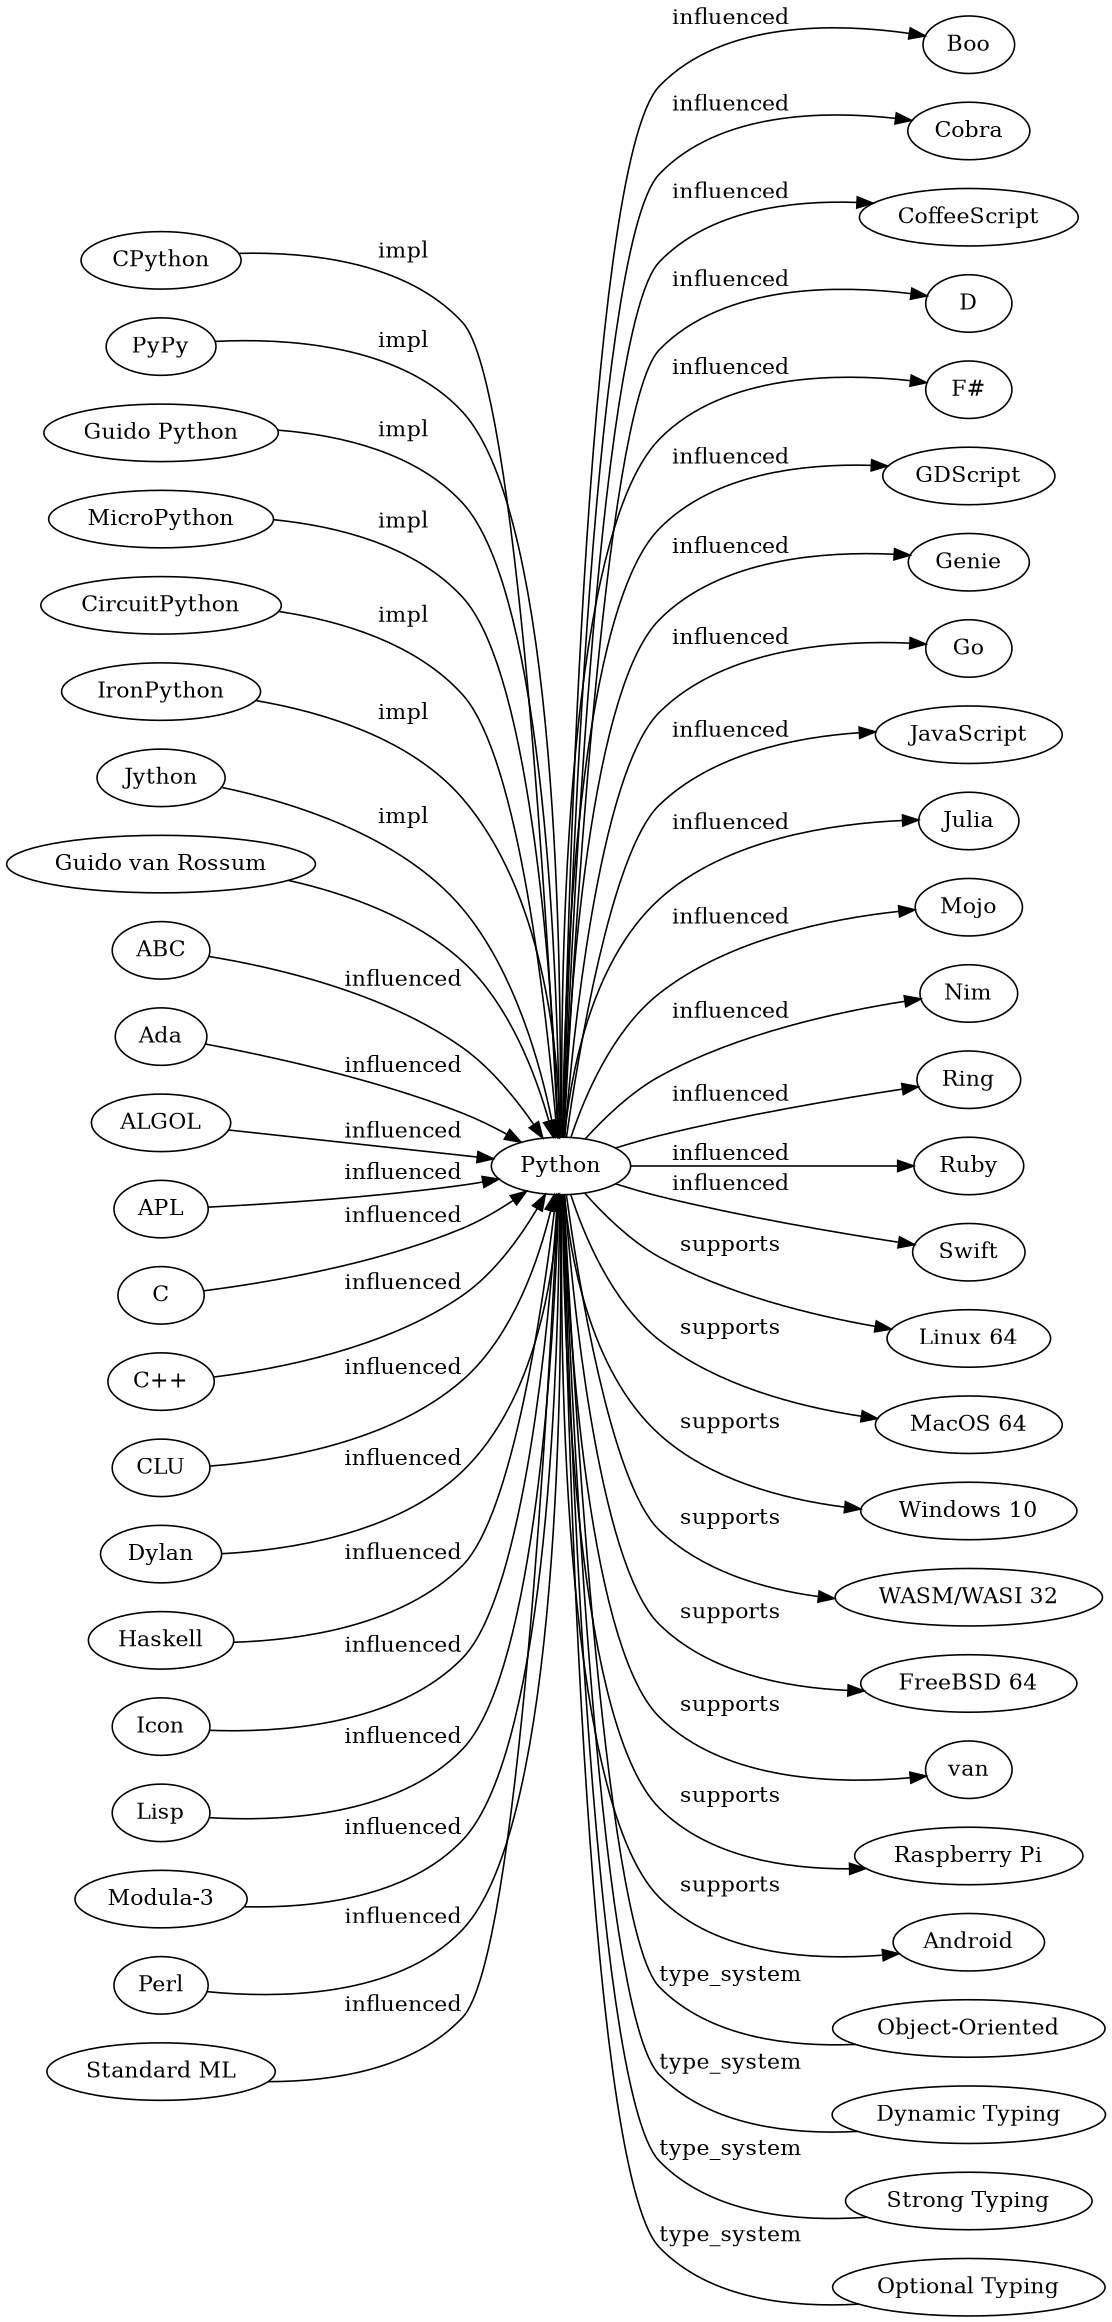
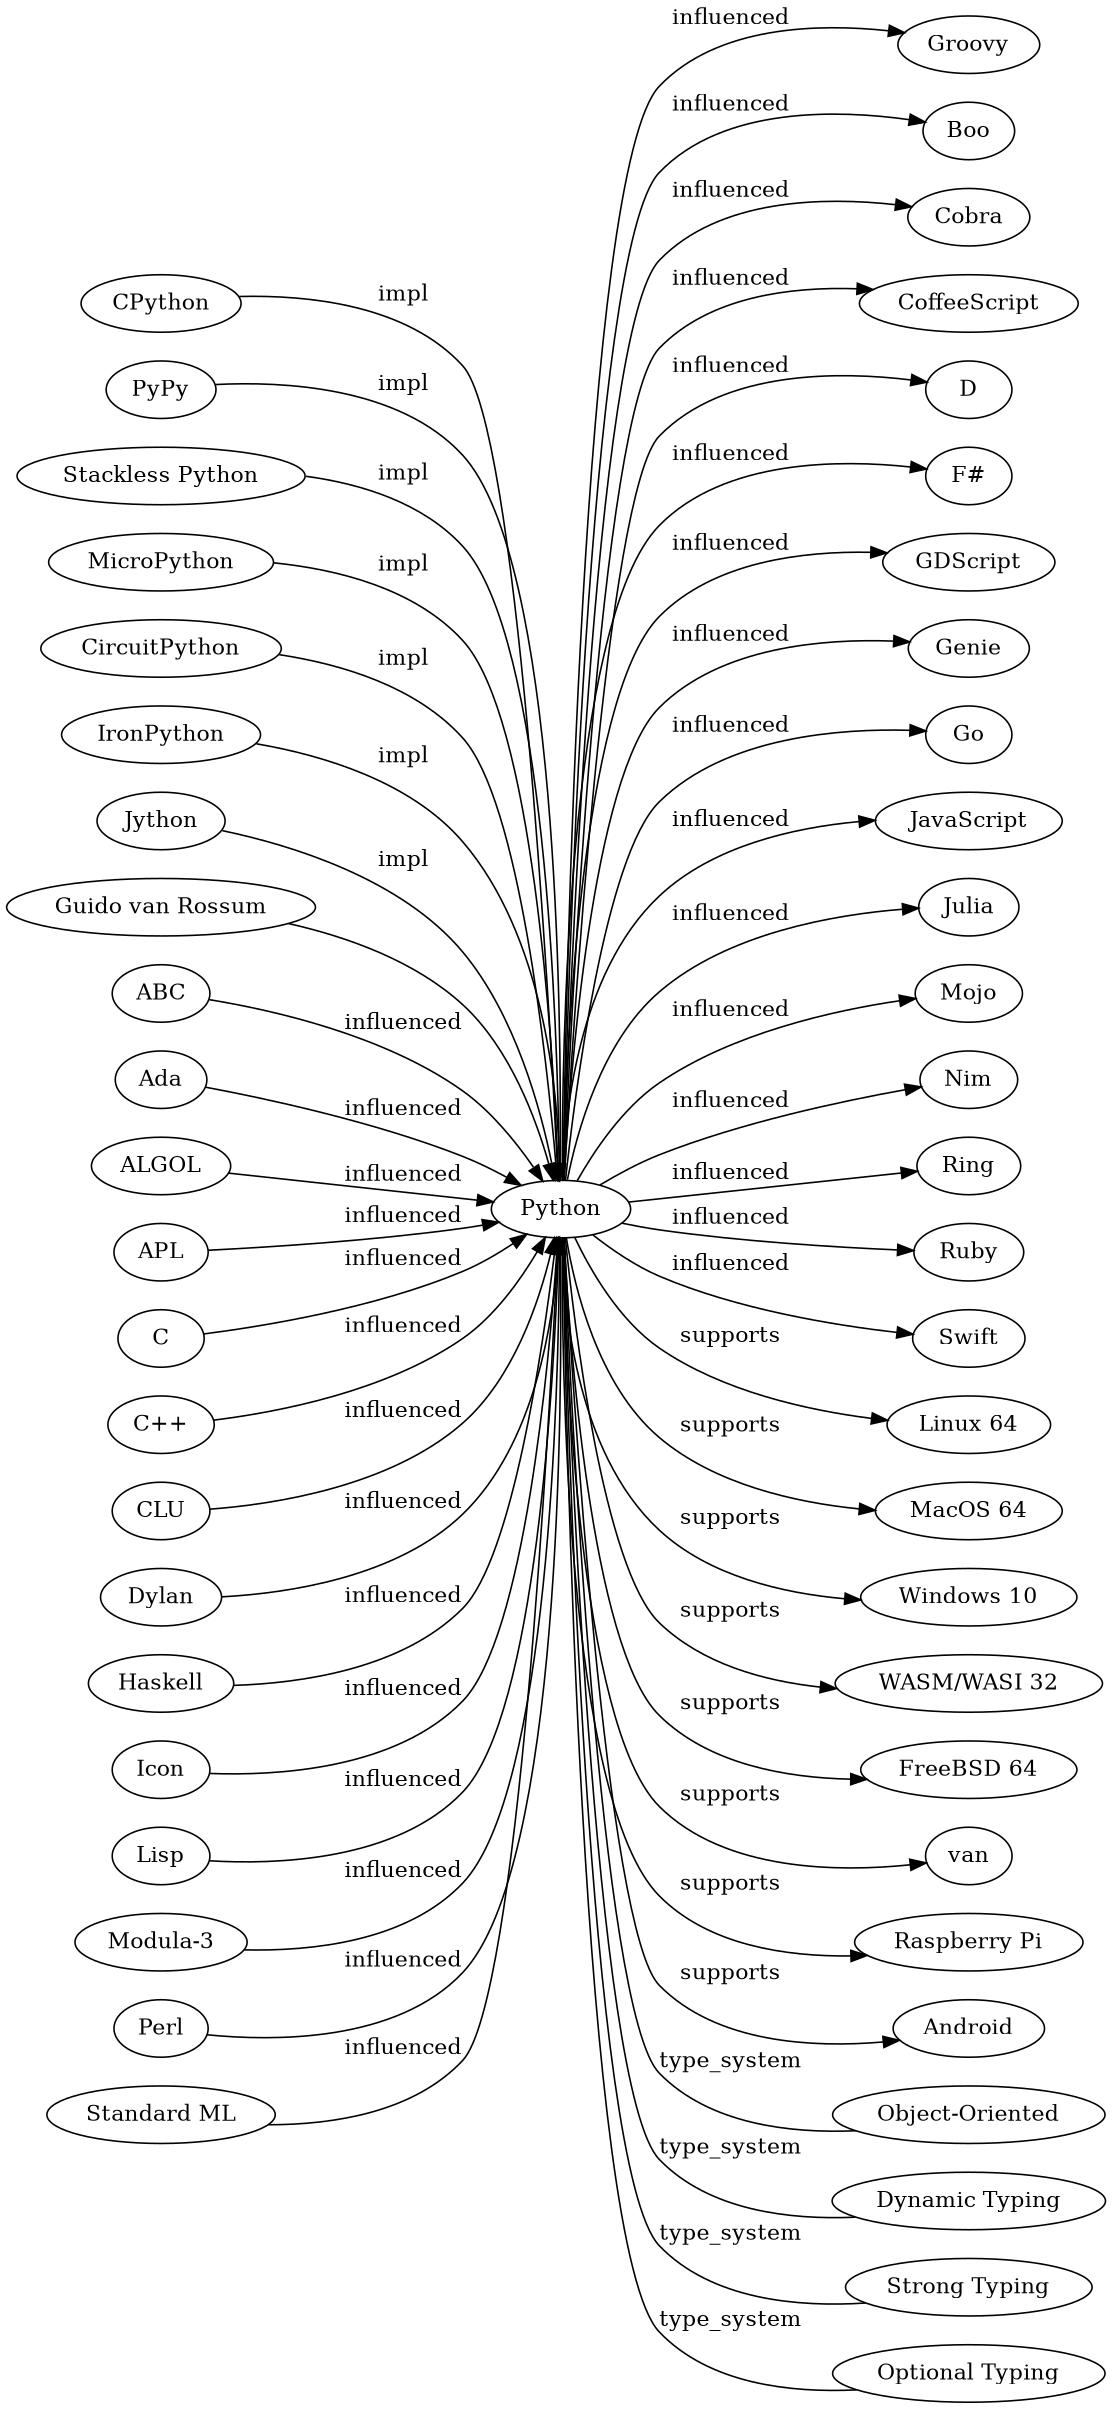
node "Groovy": added
node "Guido Python": label "Guido Python" -> "Stackless Python"
